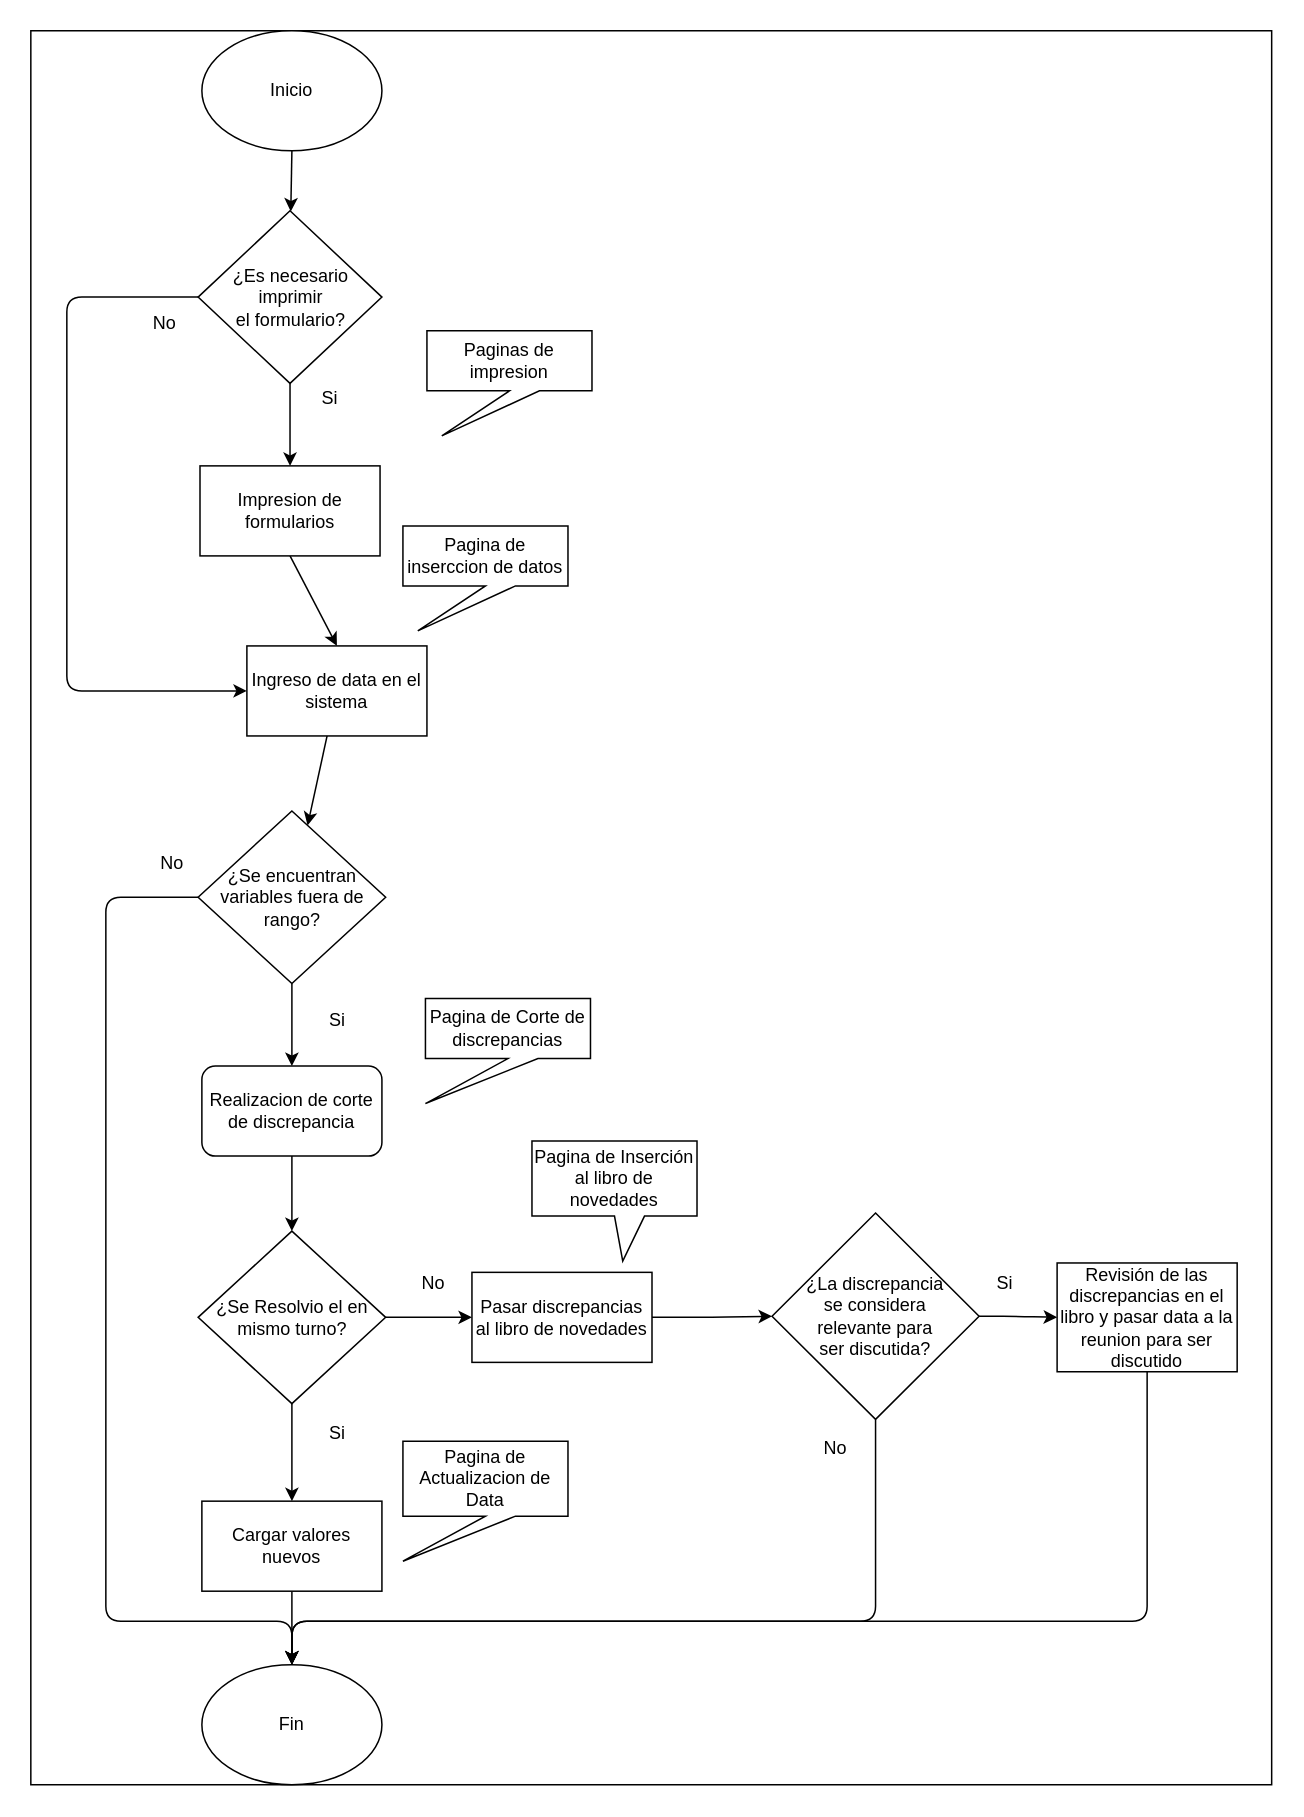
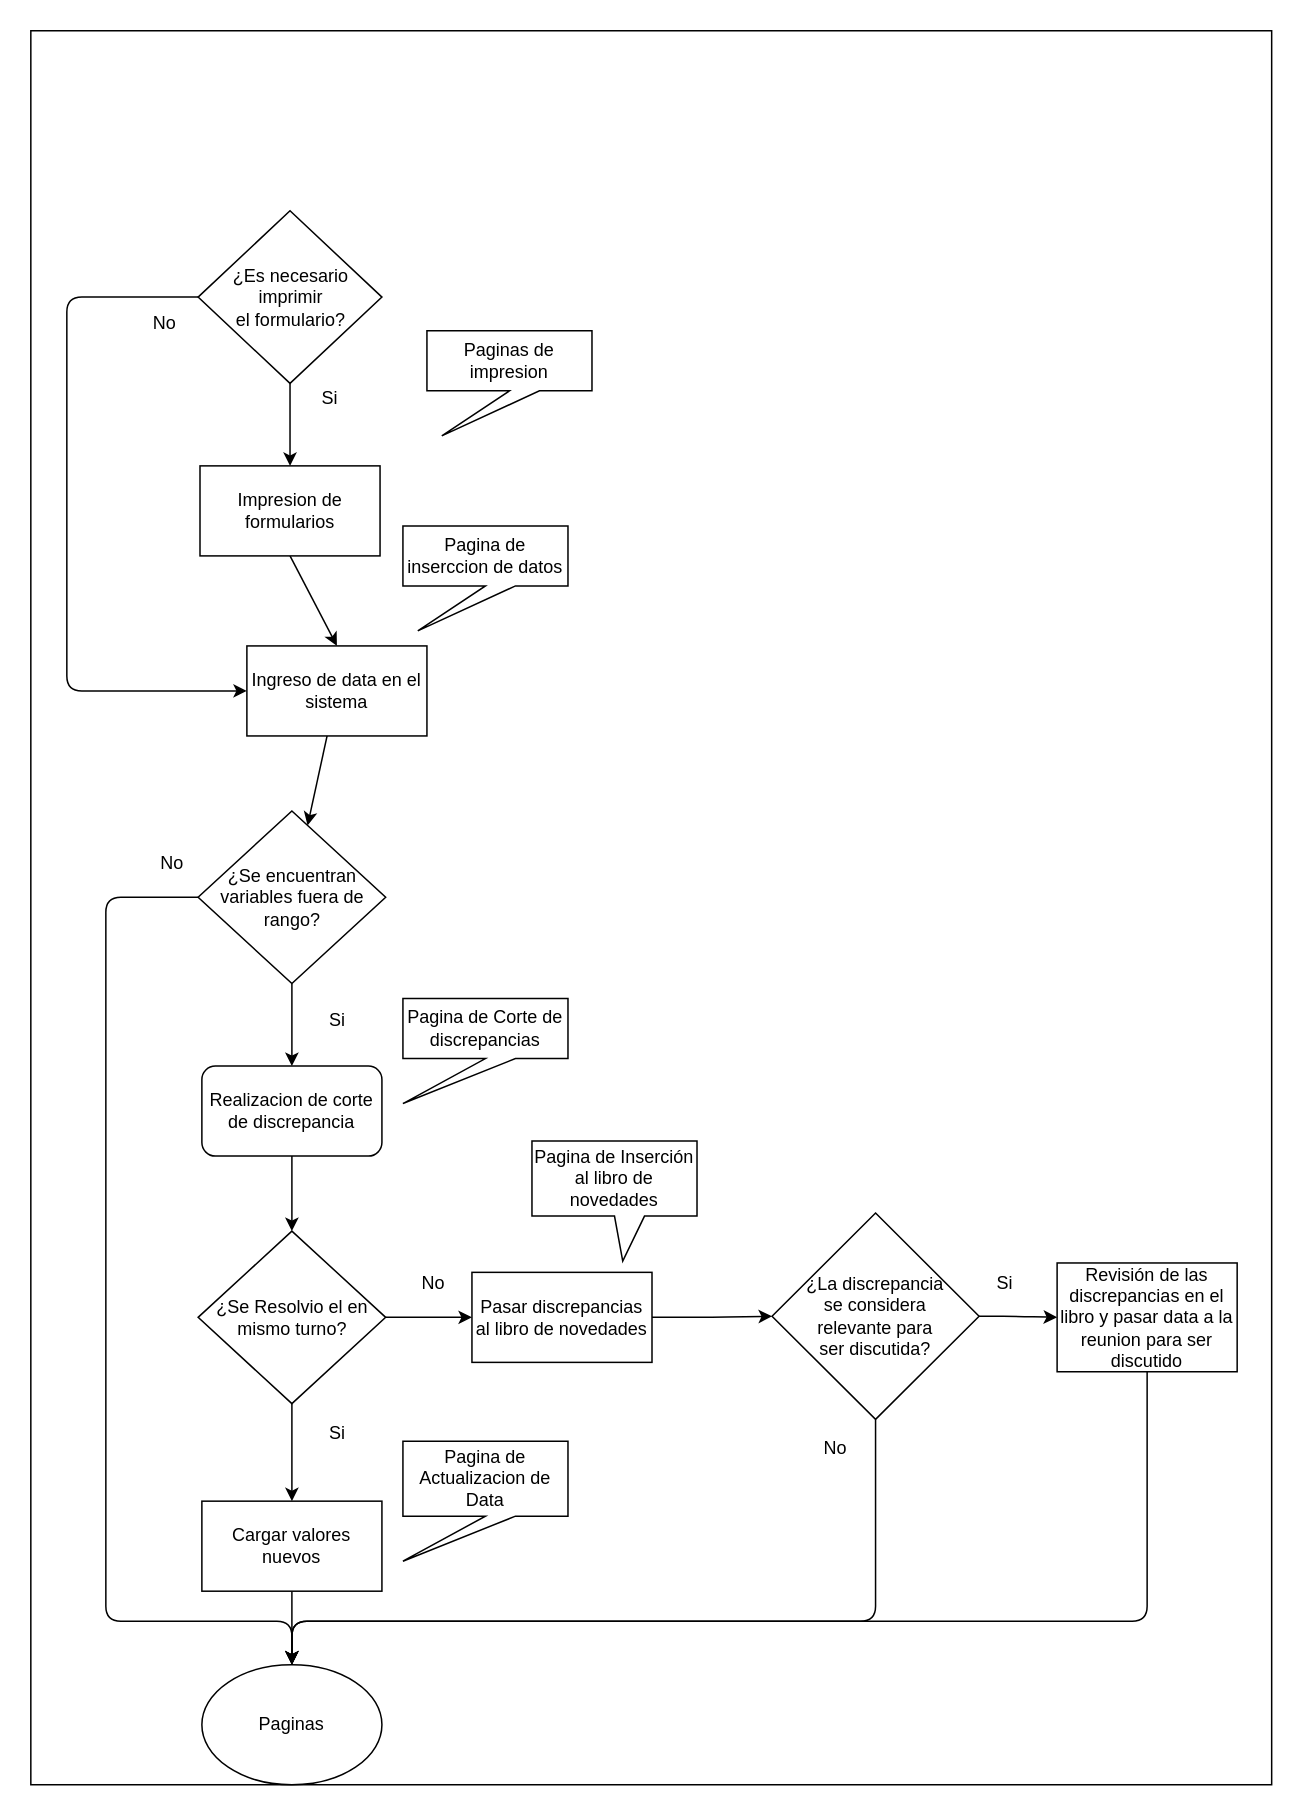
node "Inicio": removed
edge "Inicio" -> "¿Es necesario imprimir el formulario?": removed
node "Pagina de Corte de discrepancias": moved (508, 1051) -> (485, 1051)
node "Fin": label "Fin" -> "Paginas"
